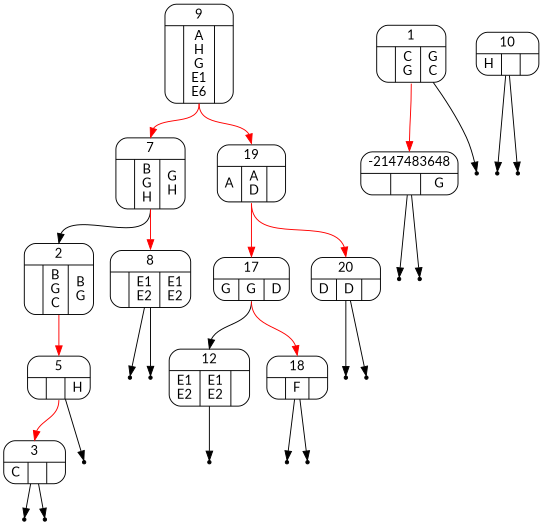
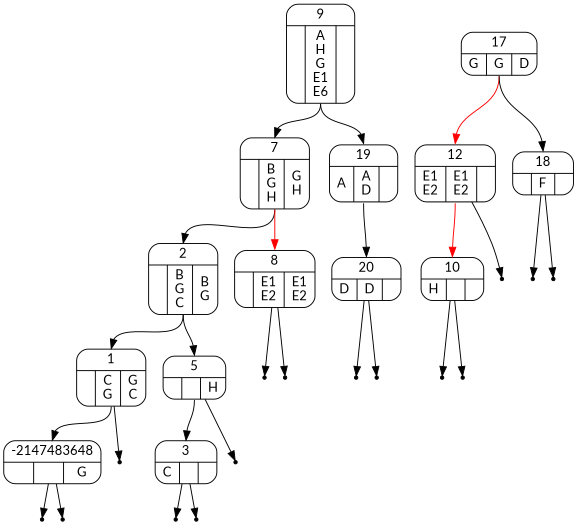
edge "1" -> "-2147483648": color red -> black
edge "9" -> "7": color red -> black
edge "9" -> "19": color red -> black
edge "19" -> "17": removed
edge "12" -> "10": added
edge "19" -> "20": color red -> black
edge "17" -> "12": color black -> red
edge "17" -> "18": color red -> black
edge "2" -> "5": color red -> black
edge "2" -> "1": added
edge "5" -> "3": color red -> black
